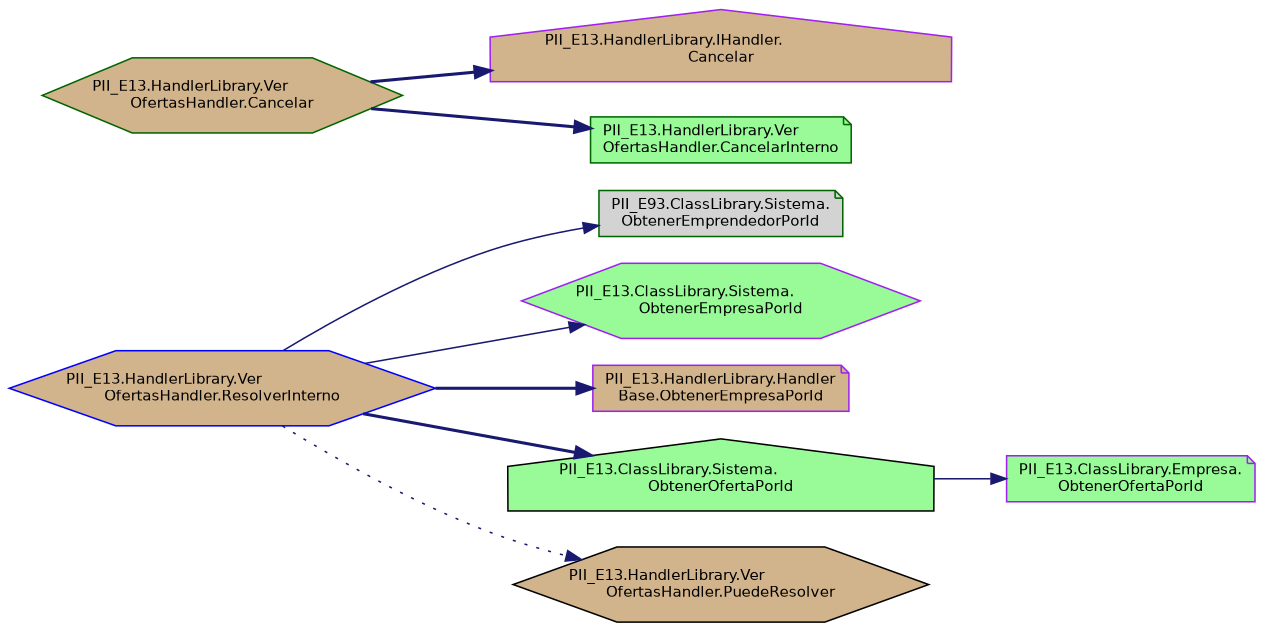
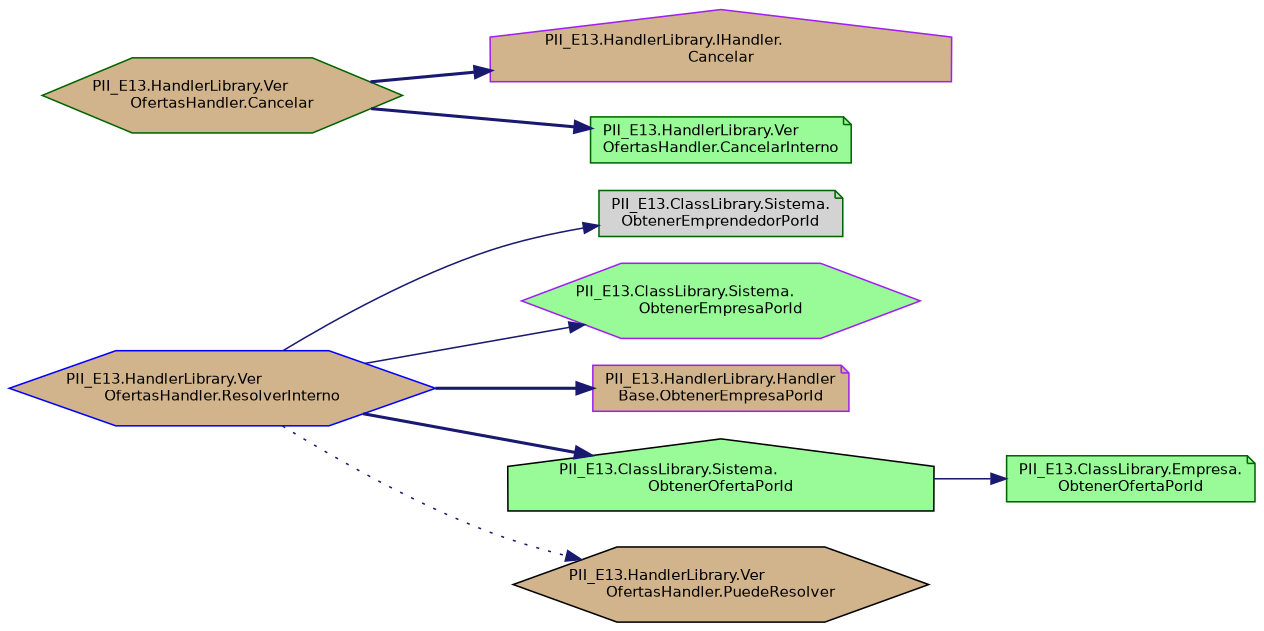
node "PII_E93.ClassLibrary.Sistema. ObtenerEmprendedorPorId": label "PII_E93.ClassLibrary.Sistema. ObtenerEmprendedorPorId" -> "PII_E13.ClassLibrary.Sistema. ObtenerEmprendedorPorId"
node "PII_E13.ClassLibrary.Empresa. ObtenerOfertaPorId": color purple -> darkgreen
